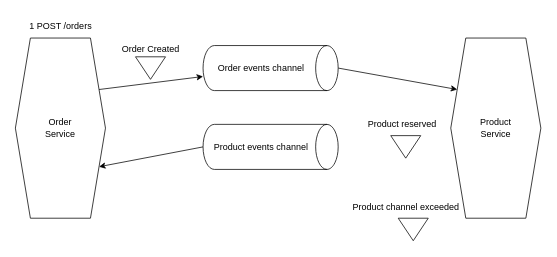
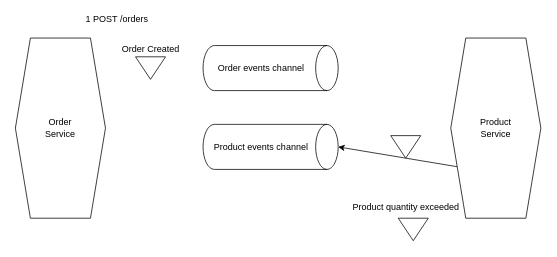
node "1 POST /orders": moved (60, 27) -> (117, 19)
edge "Order events channel" -> "Product Service": removed
edge "Order Service" -> "Order events channel": removed
node "Product reserved": removed
edge "Product events channel" -> "Order Service": removed
edge "Product Service" -> "Product events channel": added
node "Product channel exceeded": label "Product channel exceeded" -> "Product quantity exceeded"
